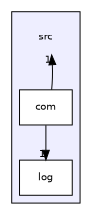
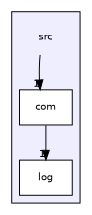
edge "com" -> "src": reversed
